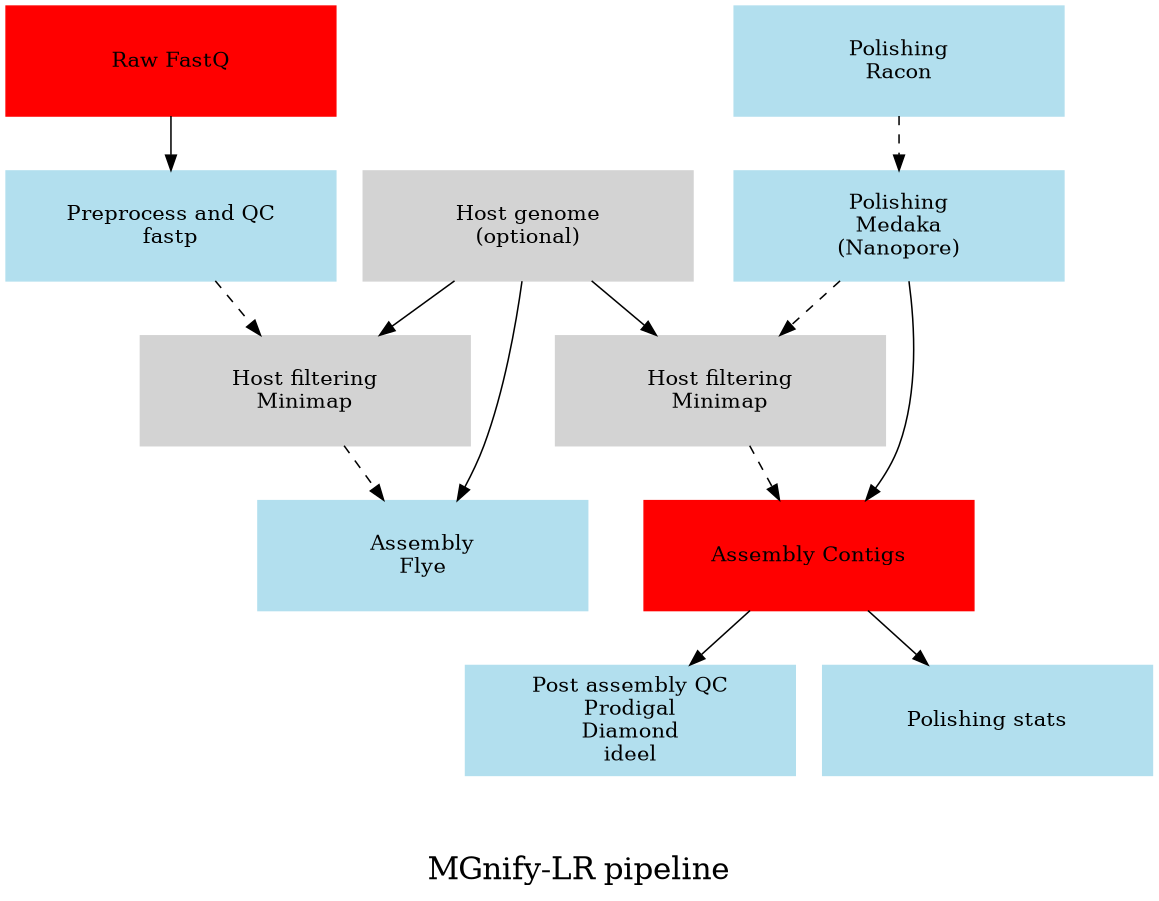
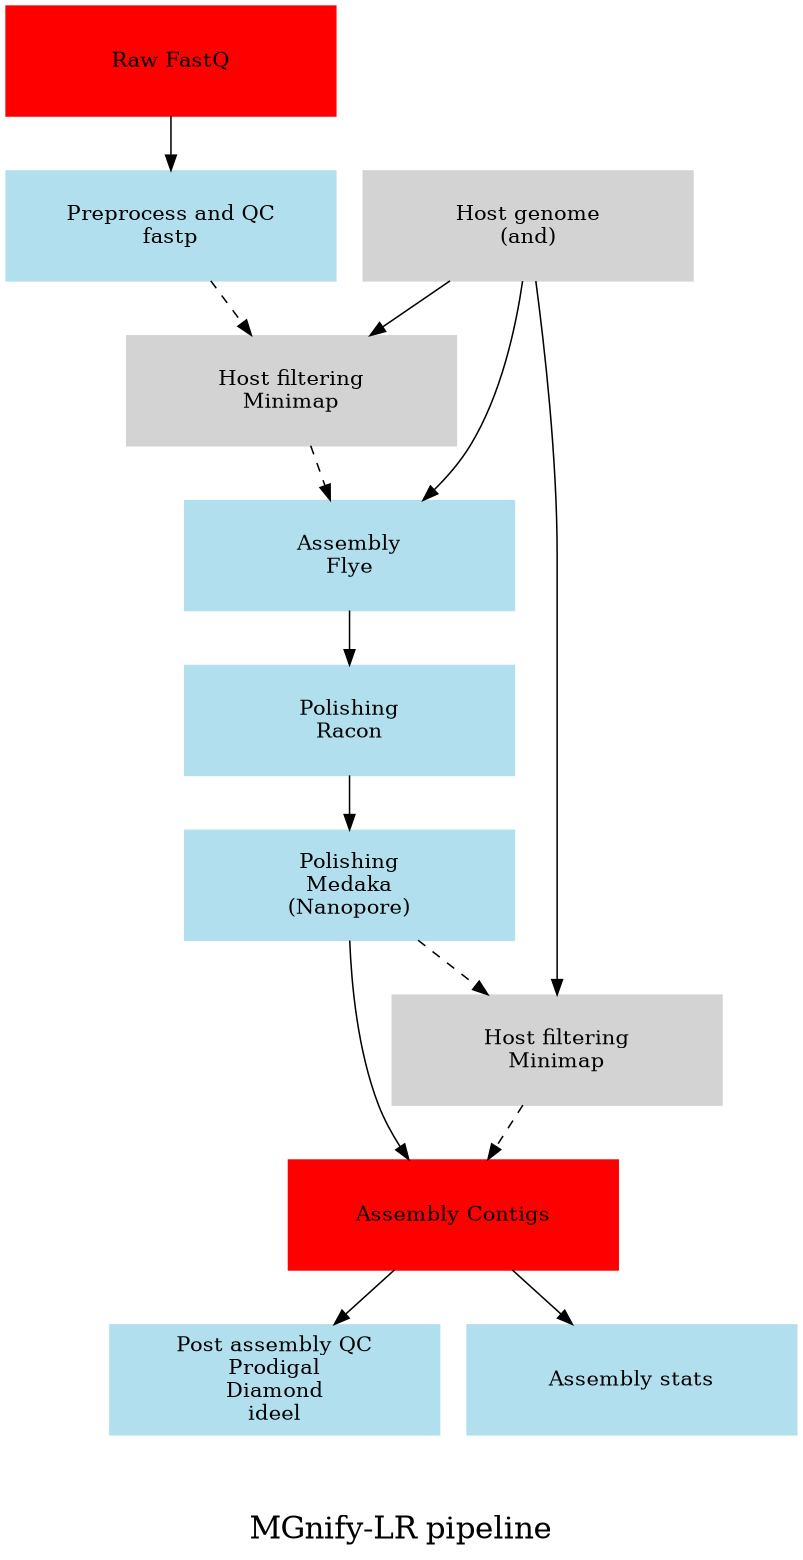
edge "Polishing Racon" -> "Polishing Medaka (Nanopore)": style dashed -> solid
node "Host genome (optional)": label "Host genome (optional)" -> "Host genome (and)"
edge "Assembly Flye" -> "Polishing Racon": added
node "Polishing stats": label "Polishing stats" -> "Assembly stats"
